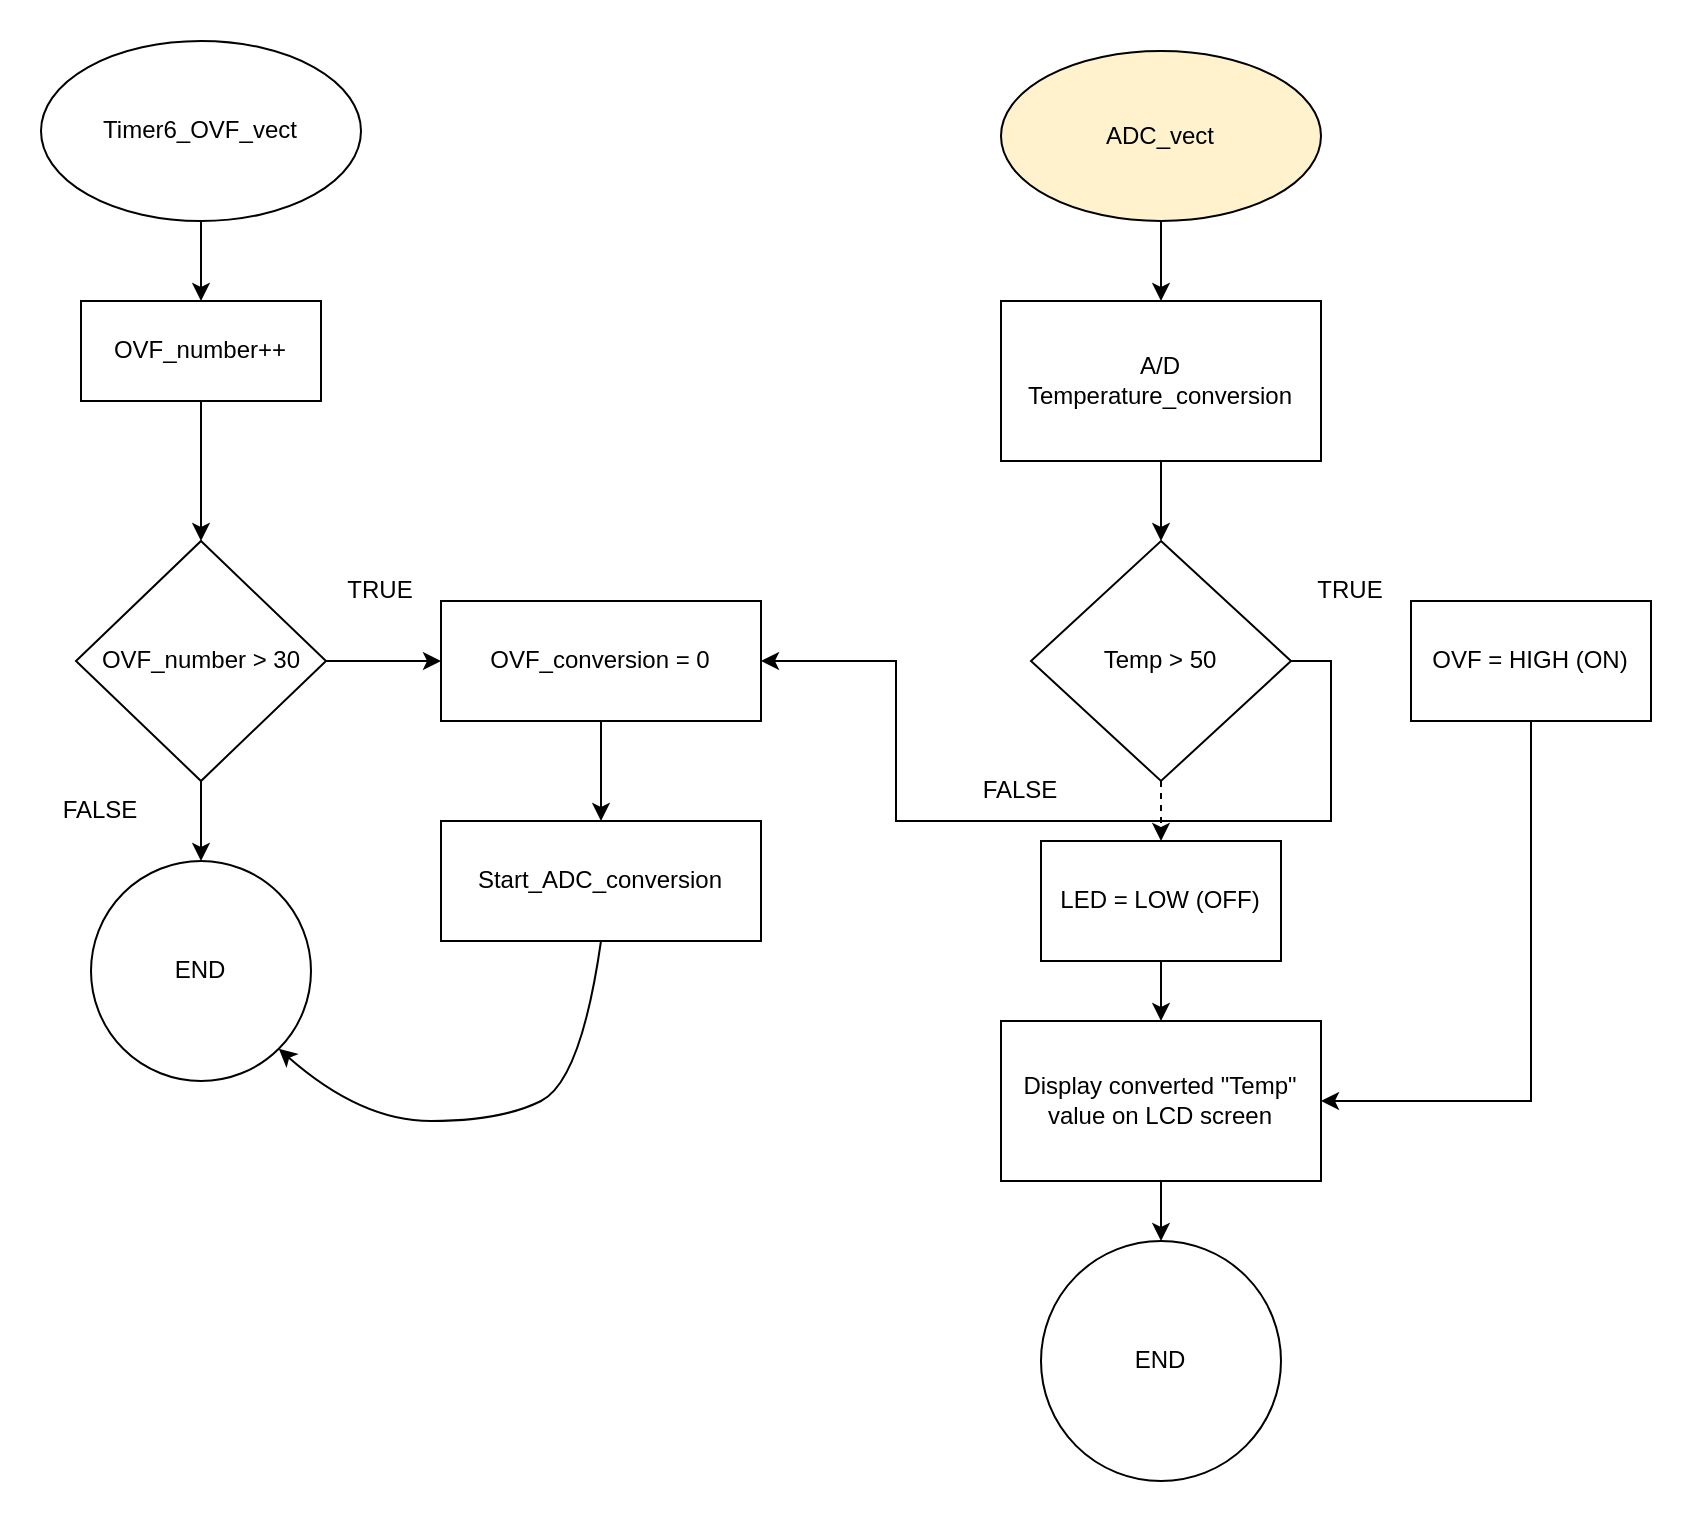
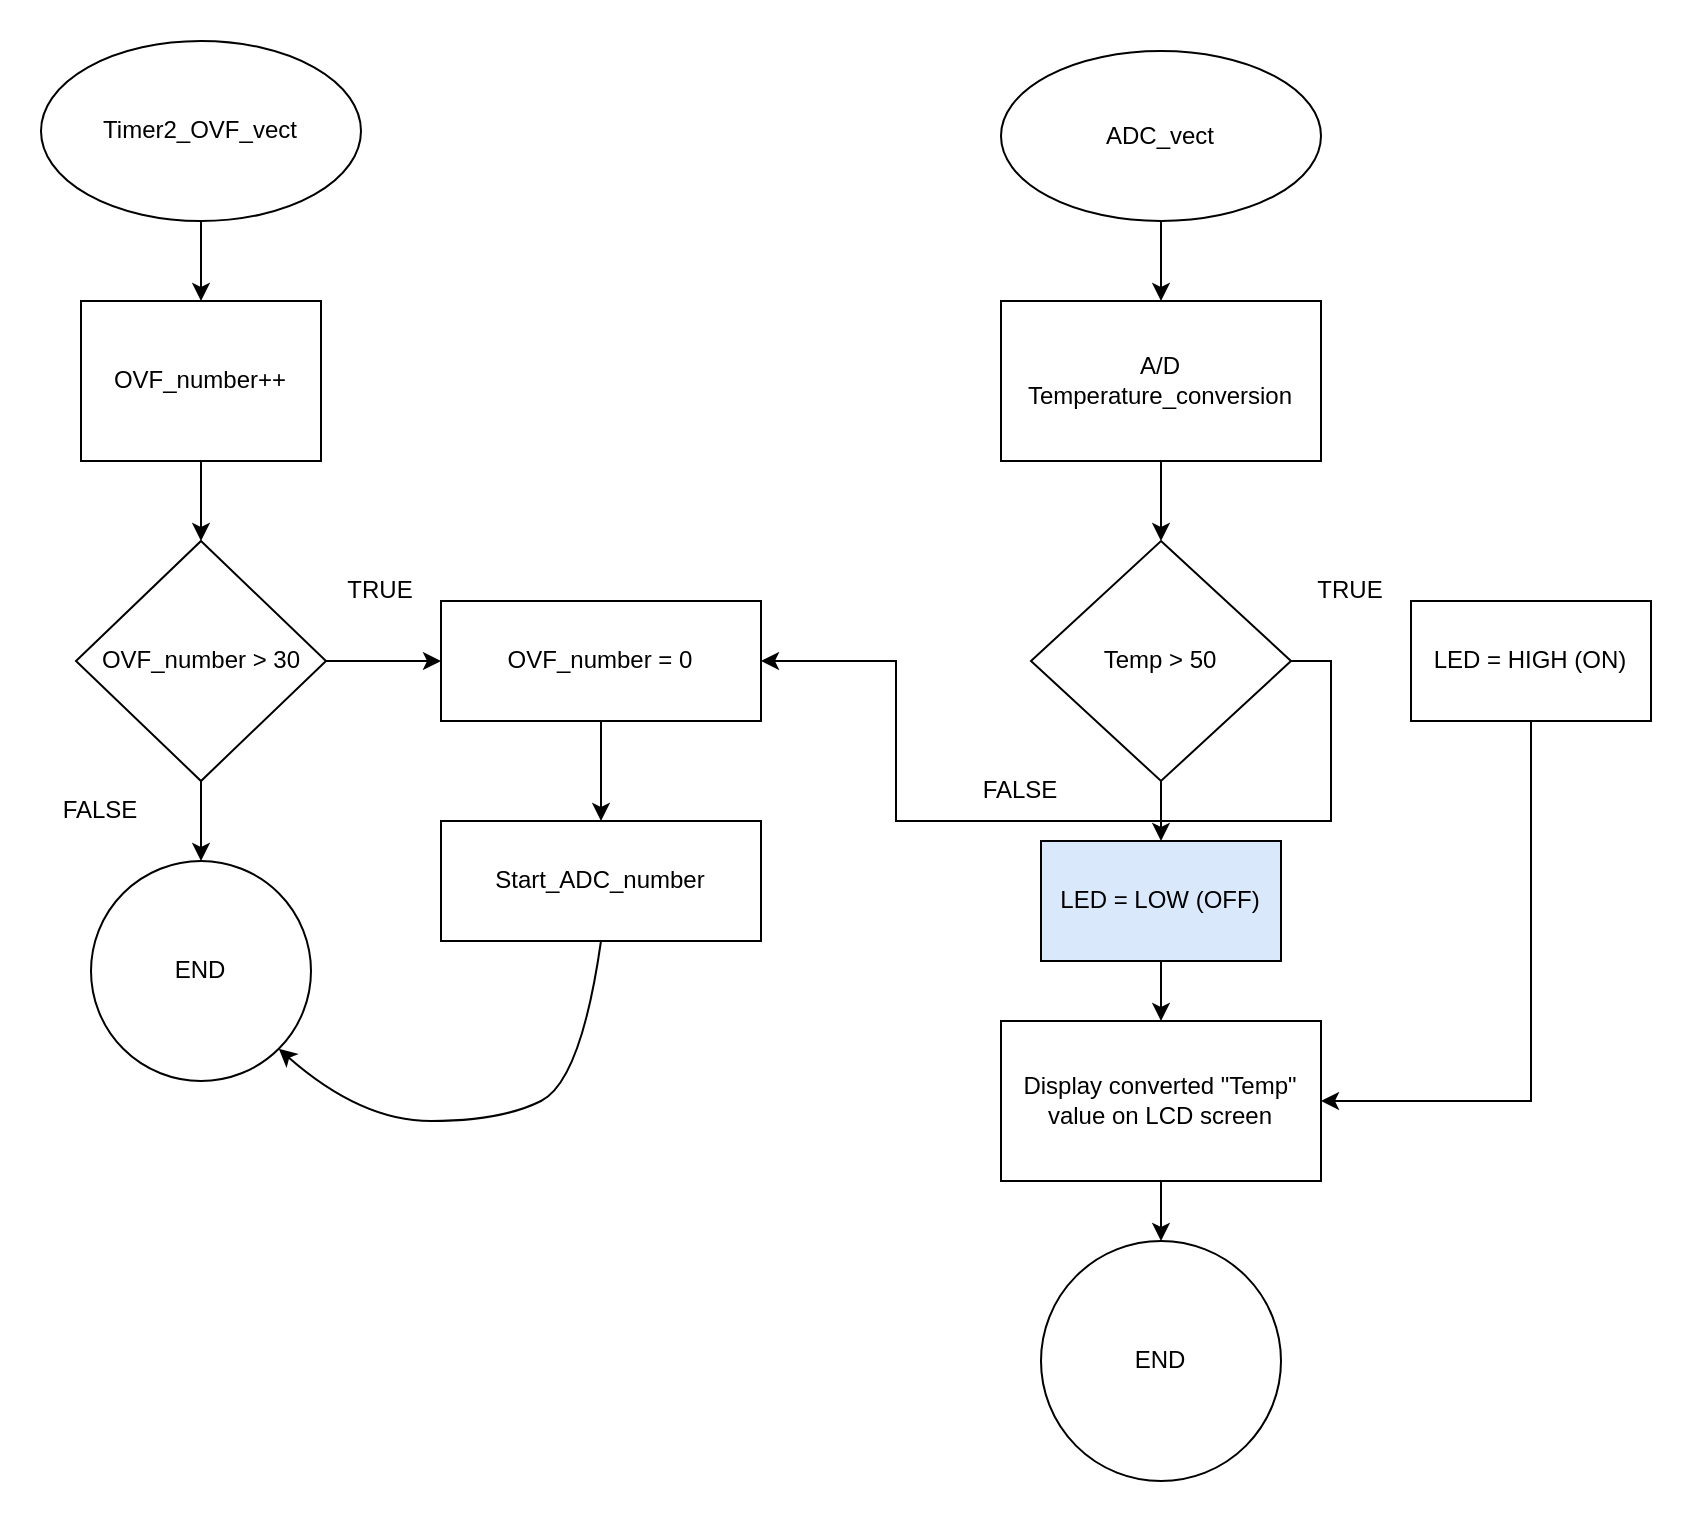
node "Timer6_OVF_vect": label "Timer6_OVF_vect" -> "Timer2_OVF_vect"
node "ADC_vect": fillcolor #fff2cc -> #ffffff
node "OVF_number++": size 240x100 -> 240x160
node "OVF_conversion = 0": label "OVF_conversion = 0" -> "OVF_number = 0"
node "OVF = HIGH (ON)": label "OVF = HIGH (ON)" -> "LED = HIGH (ON)"
edge "Temp > 50" -> "LED = LOW (OFF)": style dashed -> solid
node "Start_ADC_conversion": label "Start_ADC_conversion" -> "Start_ADC_number"
node "LED = LOW (OFF)": fillcolor #ffffff -> #dae8fc
